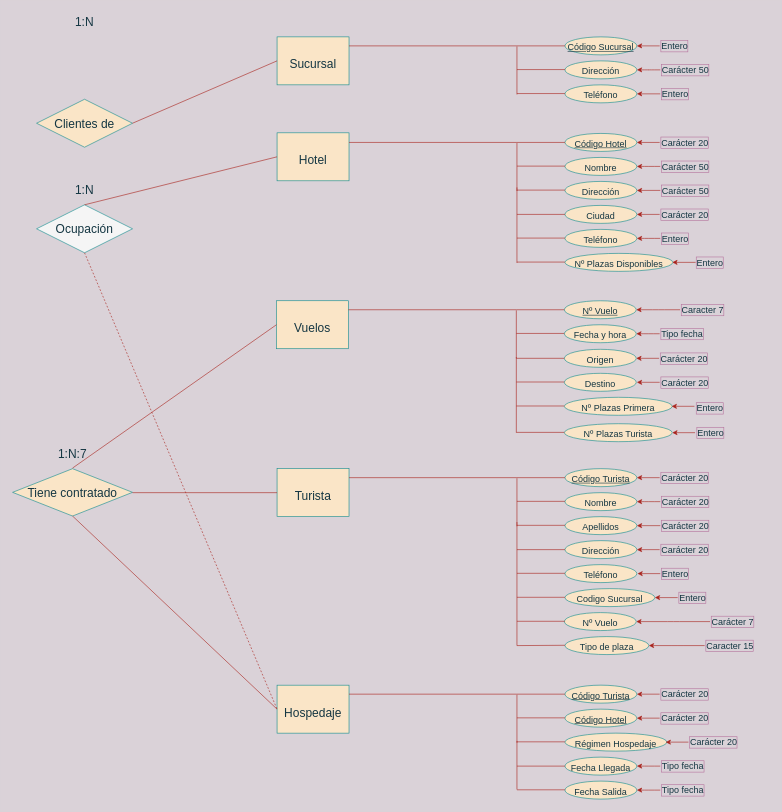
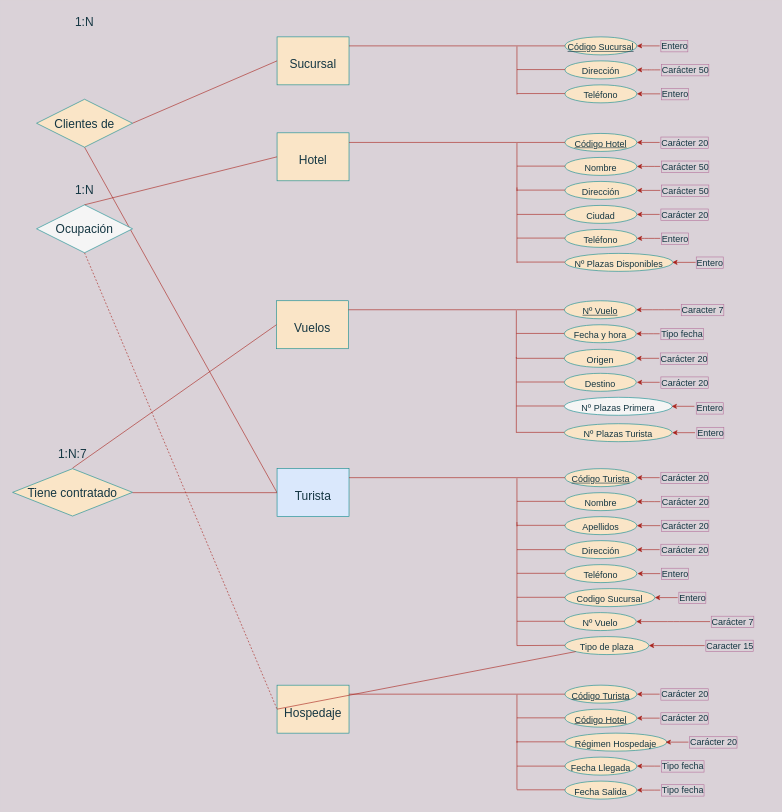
edge "Clientes de" -- "Turista": added
node "Nº Plazas Primera": fillcolor #fae5c7 -> #f5f5f5
node "Turista": fillcolor #fae5c7 -> #dae8fc
edge "Tiene contratado" -- "Hospedaje": now "Tipo de plaza" -- "Hospedaje"
